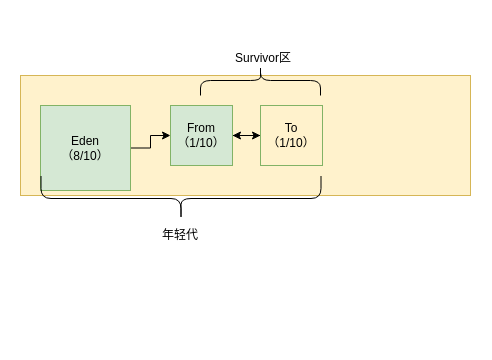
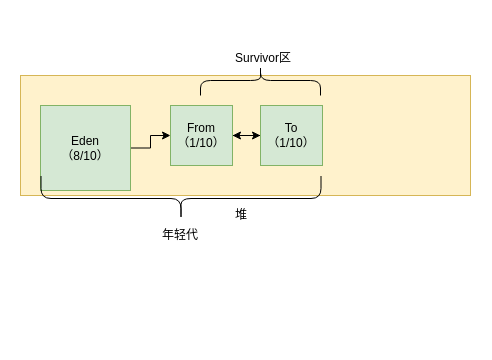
node "To （1/10）": fillcolor #fff2cc -> #d5e8d4
node "堆": added
